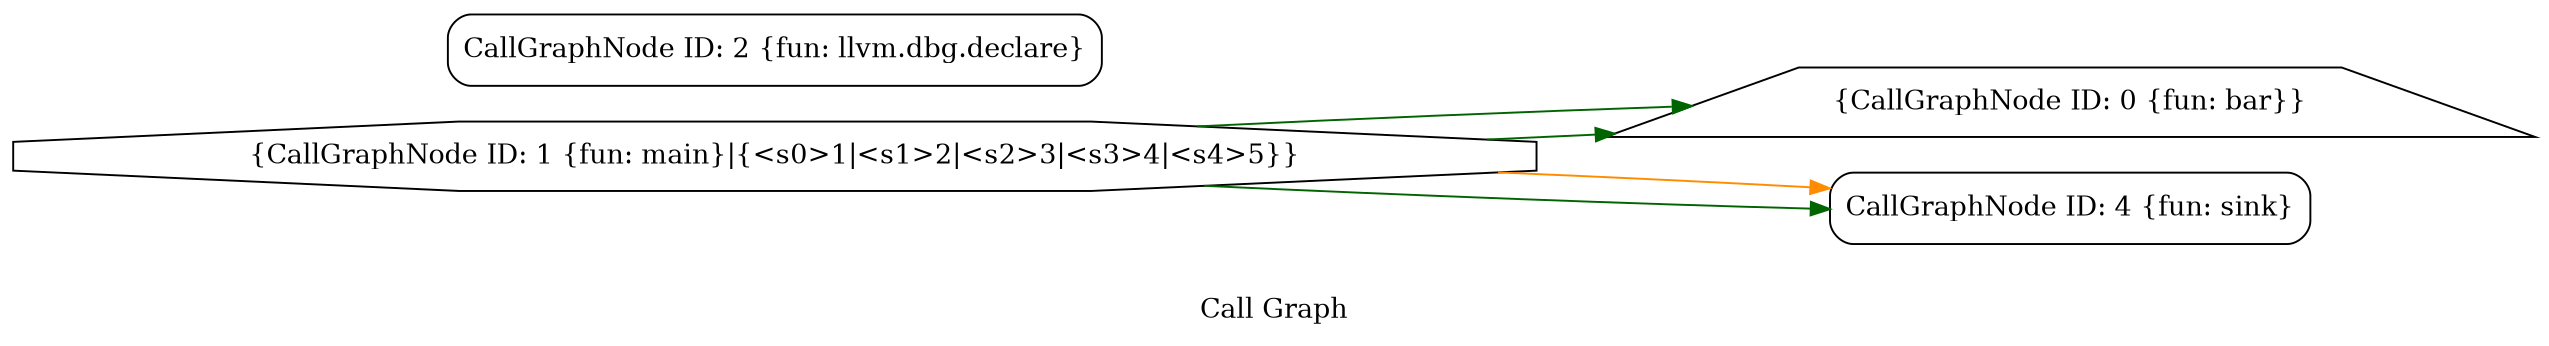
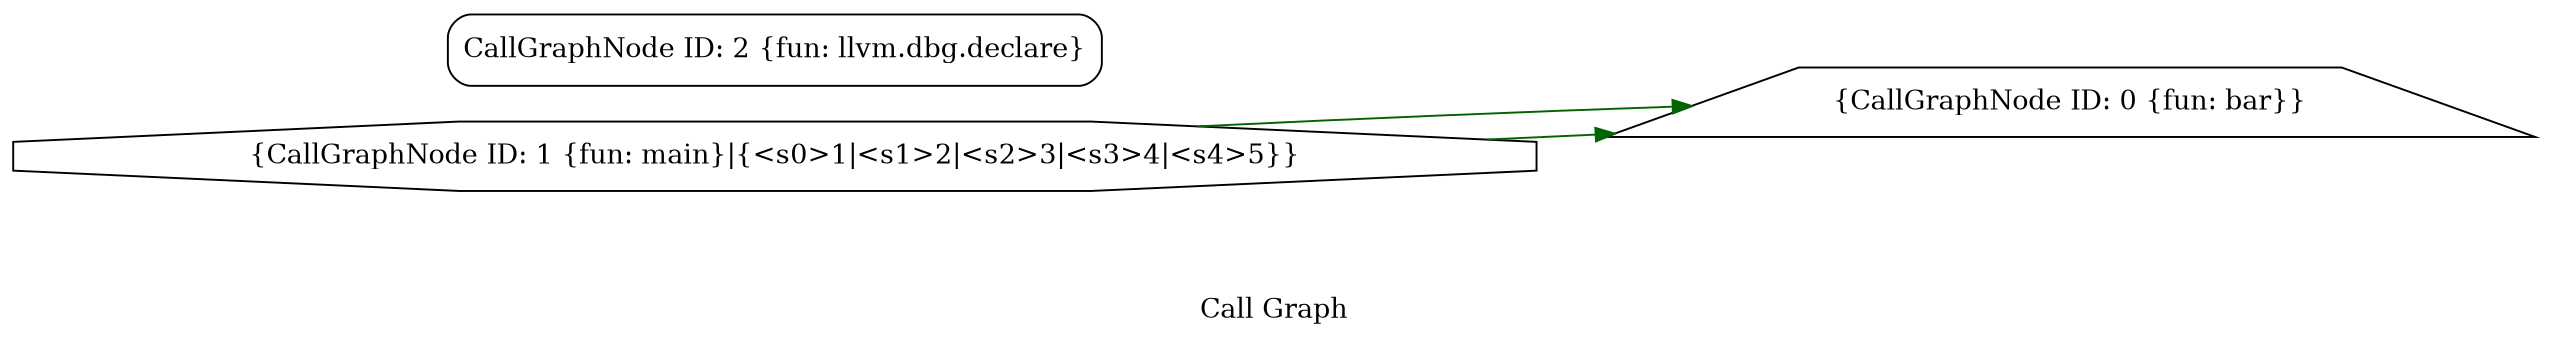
node "CallGraphNode ID: 4 {fun: sink}": removed
